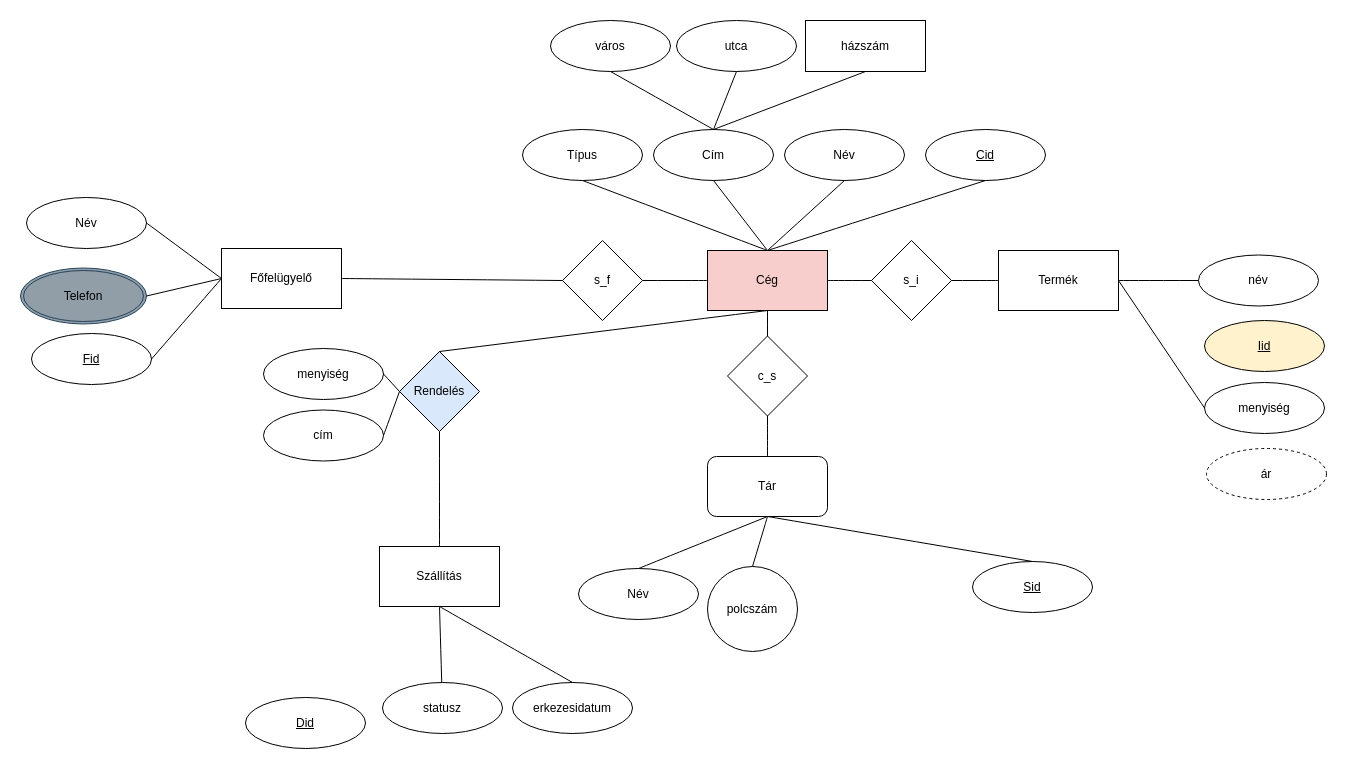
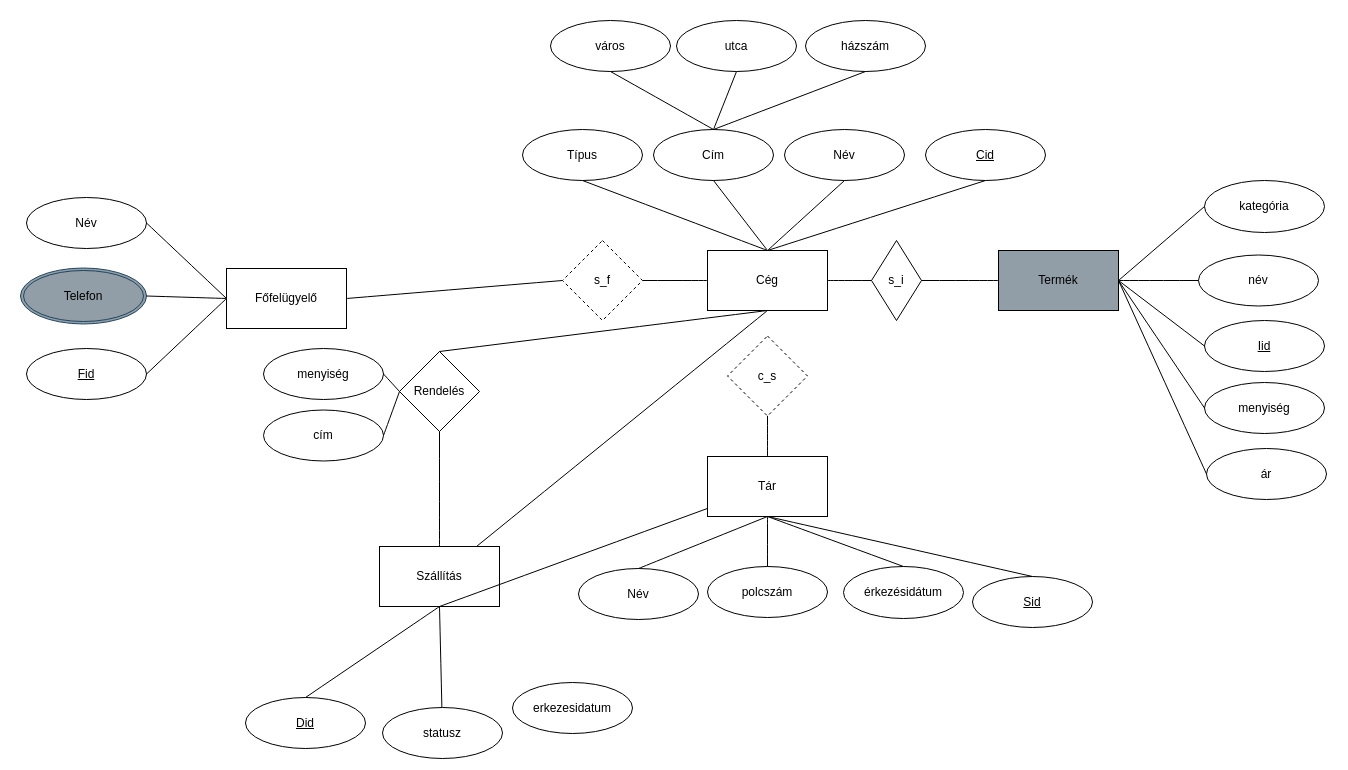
node "házszám": shape rectangle -> ellipse
node "kategória": added
edge "kategória" -- "Termék": added
node "Főfelügyelő": moved (282, 279) -> (287, 299)
node "s_f": style solid -> dashed
node "Cég": fillcolor #f8cecc -> #ffffff
node "s_i": size 80x80 -> 50x80
node "Termék": fillcolor #ffffff -> #929ea7
edge "Termék" -- "Iid": added
edge "Cég" -- "c_s": now "Cég" -- "Szállítás"
node "Iid": fillcolor #fff2cc -> #ffffff
node "Fid": moved (92, 359) -> (87, 374)
node "c_s": style solid -> dashed
edge "Termék" -- "ár": added
node "Rendelés": fillcolor #dae8fc -> #ffffff
node "ár": style dashed -> solid
node "Tár": shape rounded rectangle -> rectangle
edge "Tár" -- "érkezésidátum": added
node "Sid": moved (1033, 587) -> (1033, 602)
node "érkezésidátum": added
node "polcszám": size 90x85 -> 120x51
edge "Szállítás" -- "erkezesidatum": now "Szállítás" -- "Tár"
edge "Szállítás" -- "Did": added
node "statusz": moved (443, 708) -> (443, 733)
